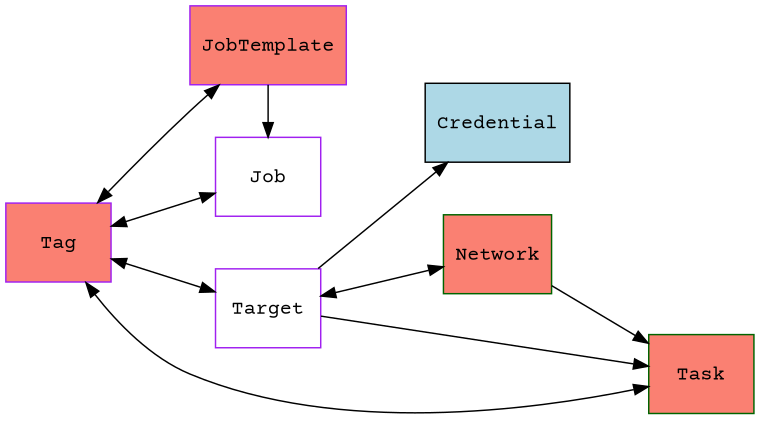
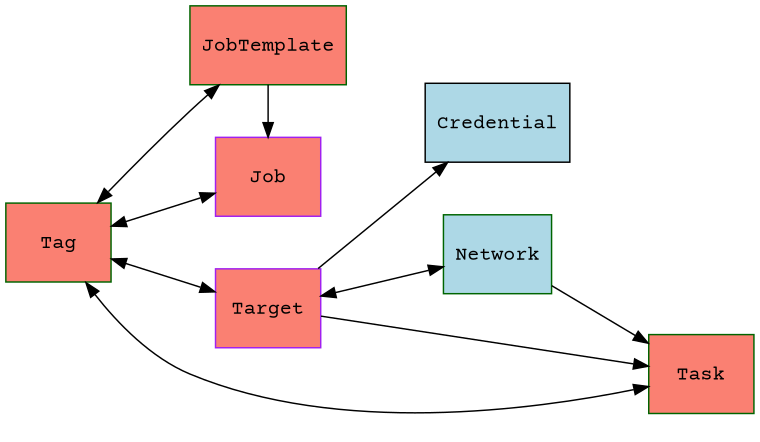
node "JobTemplate": color purple -> darkgreen
node "Job": fillcolor white -> salmon
node "Tag": color purple -> darkgreen
node "Network": fillcolor salmon -> lightblue
node "Target": fillcolor white -> salmon
